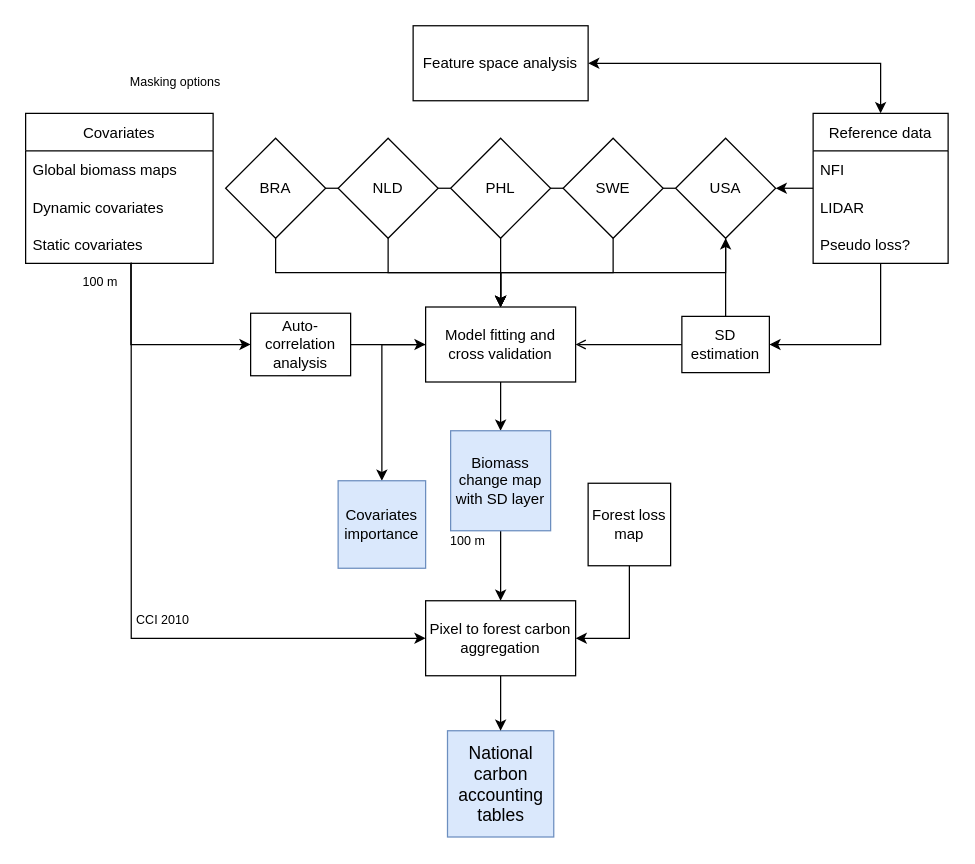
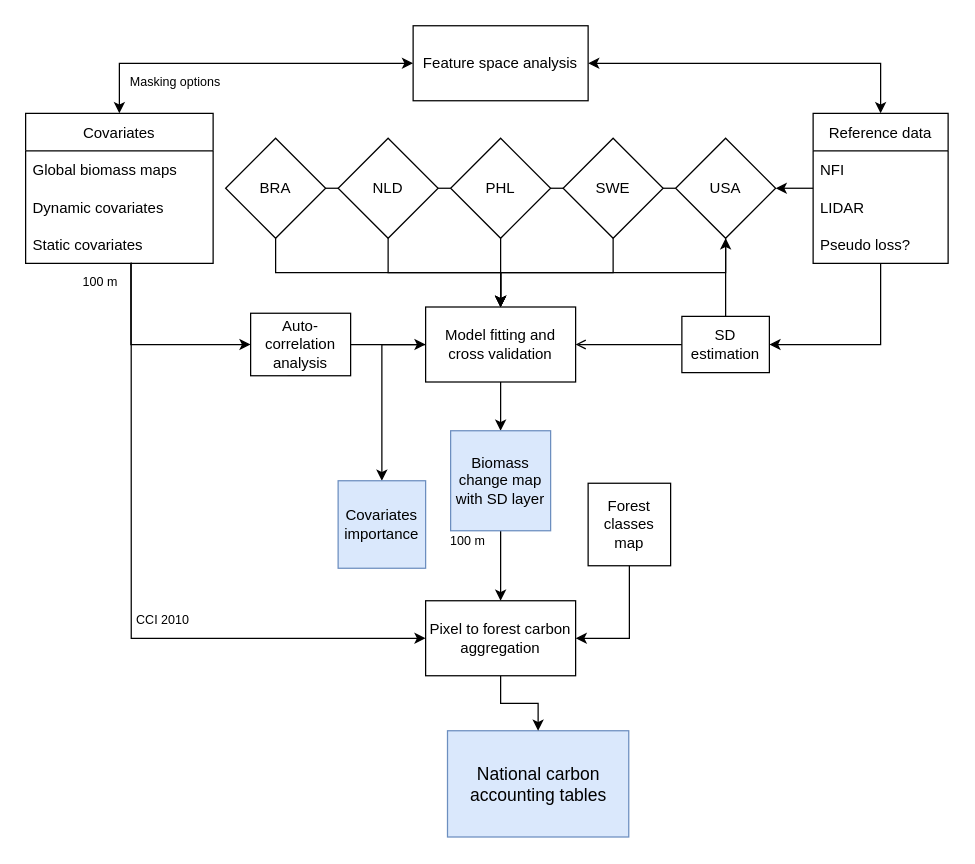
edge "Feature space analysis" -- "Covariates": added
node "Forest loss map": label "Forest loss map" -> "Forest classes map"
node "National carbon accounting tables": size 106x106 -> 181x106
